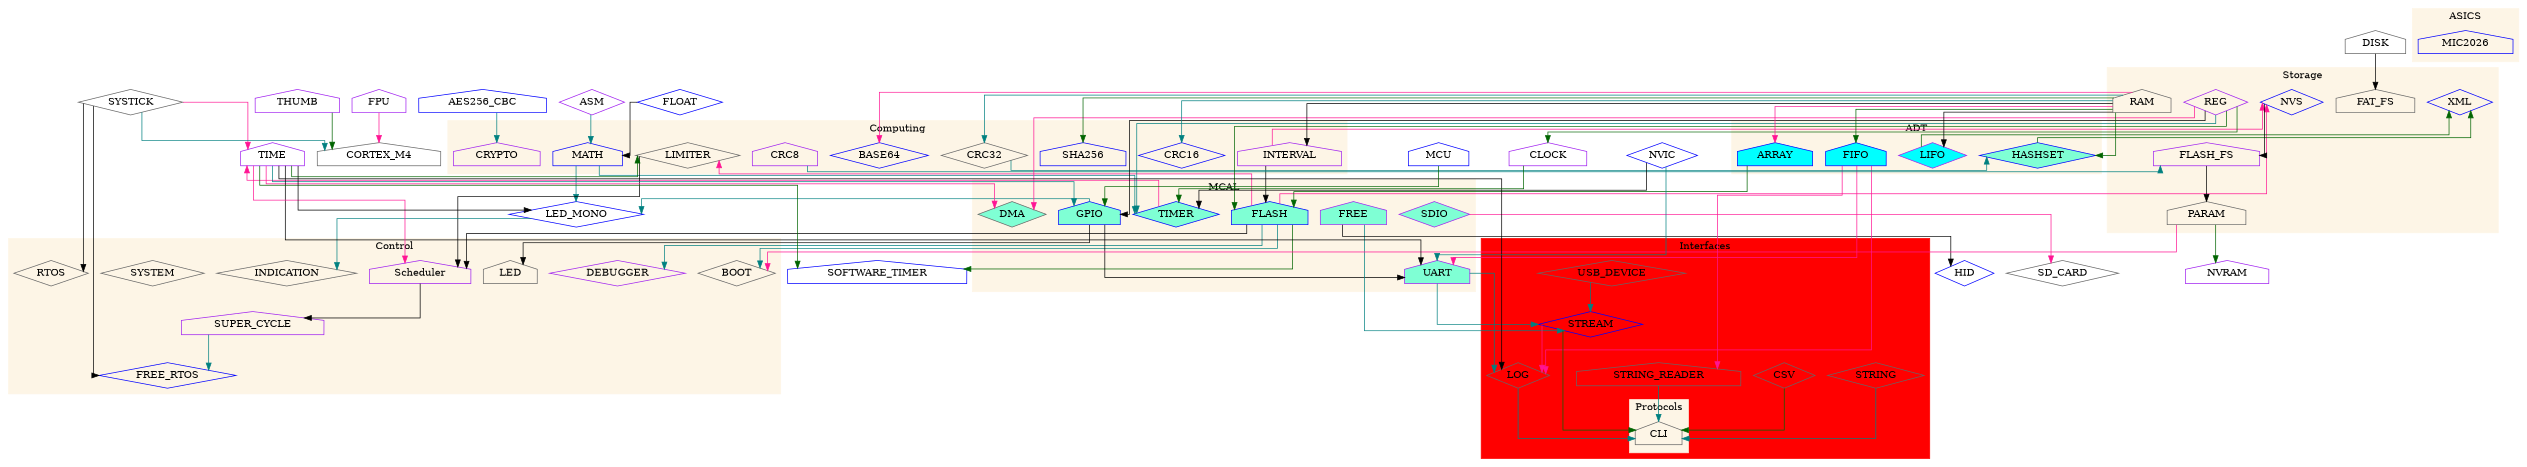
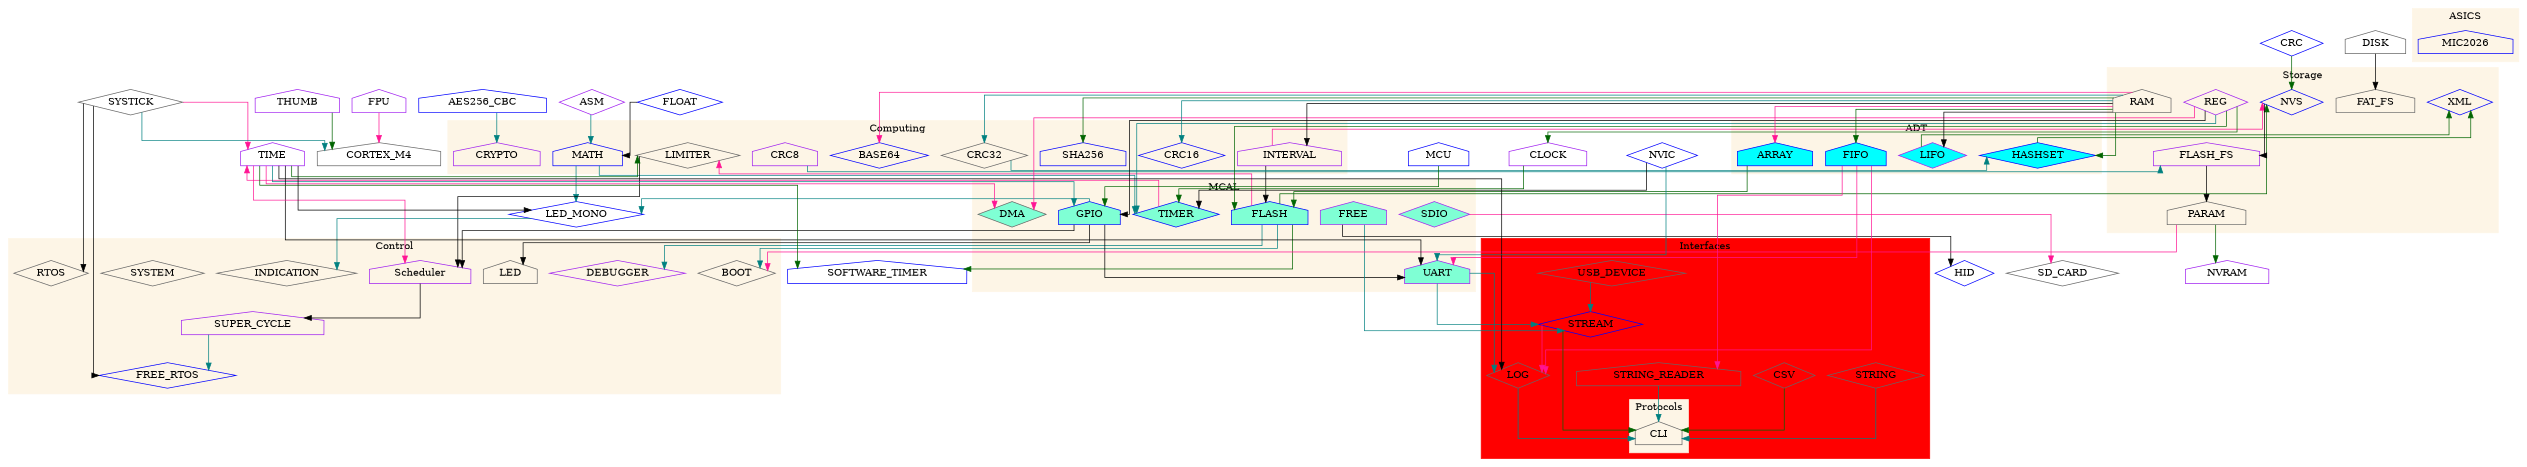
node "CRC": added
node "HASHSET": fillcolor aquamarine -> aqua
edge "FLASH" -> "NVS": color deeppink -> darkgreen
edge "FLASH" -> "Scheduler": now "GPIO" -> "Scheduler"
